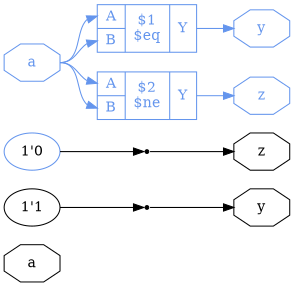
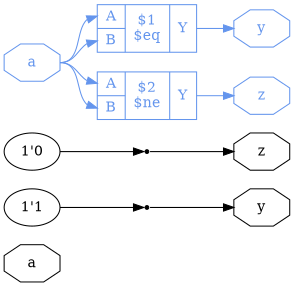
node "1'0": color cornflowerblue -> black
